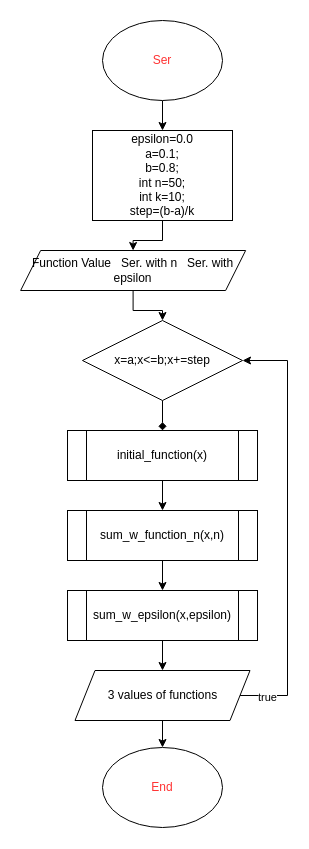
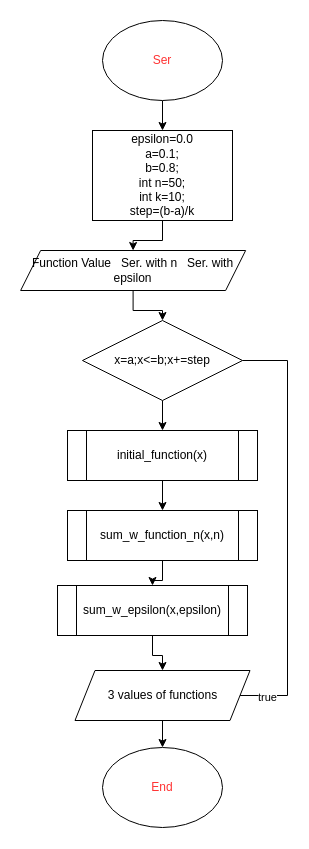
edge "3 values of functions" -> "x=a;x<=b;x+=step": arrowhead classic -> none
edge "x=a;x<=b;x+=step" -> "initial_function(x)": arrowhead diamond -> classic
node "sum_w_epsilon(x,epsilon)": moved (163, 616) -> (153, 611)
